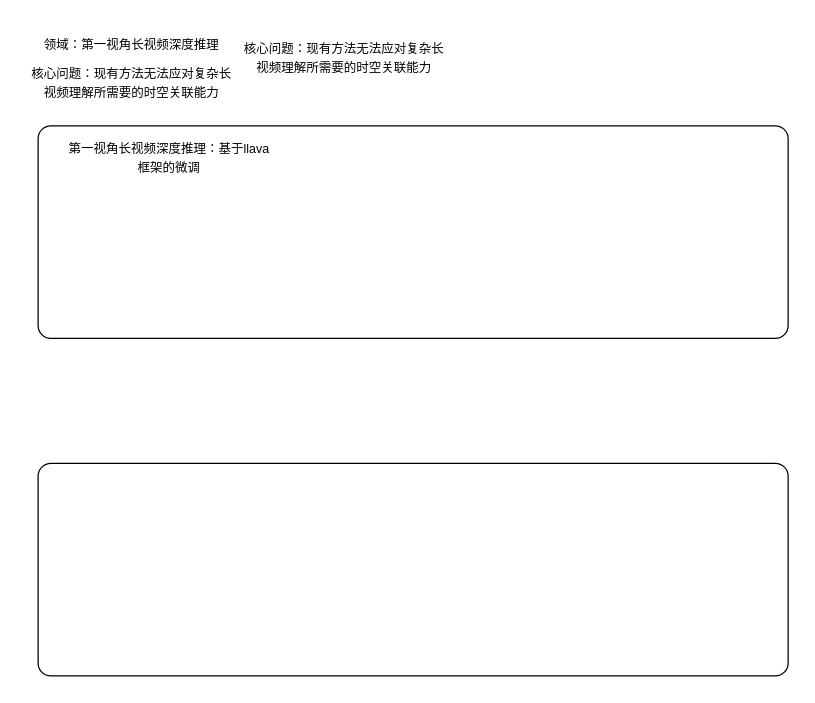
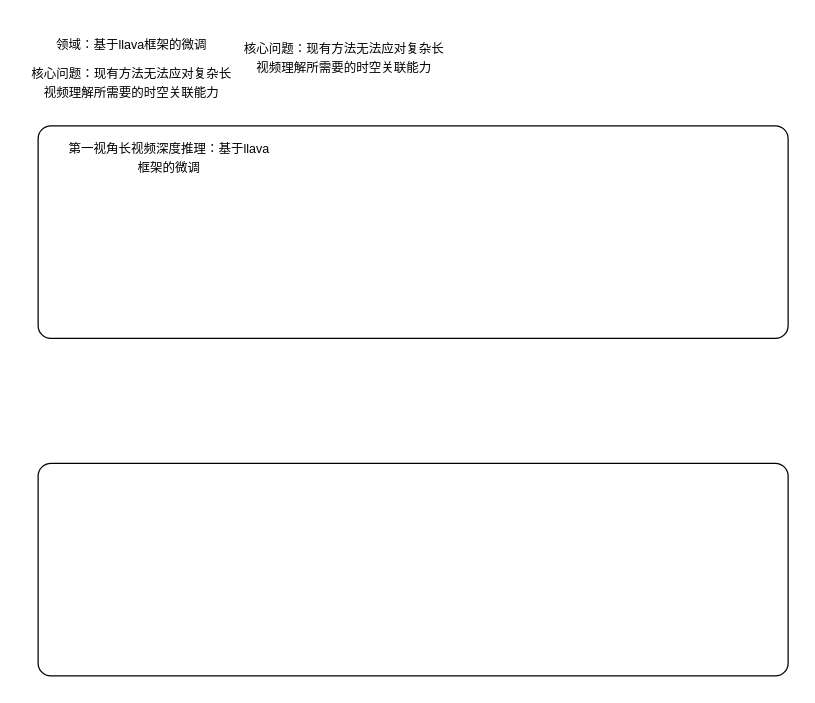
node "领域：第一视角长视频深度推理": label "领域：第一视角长视频深度推理" -> "领域：基于llava框架的微调"
